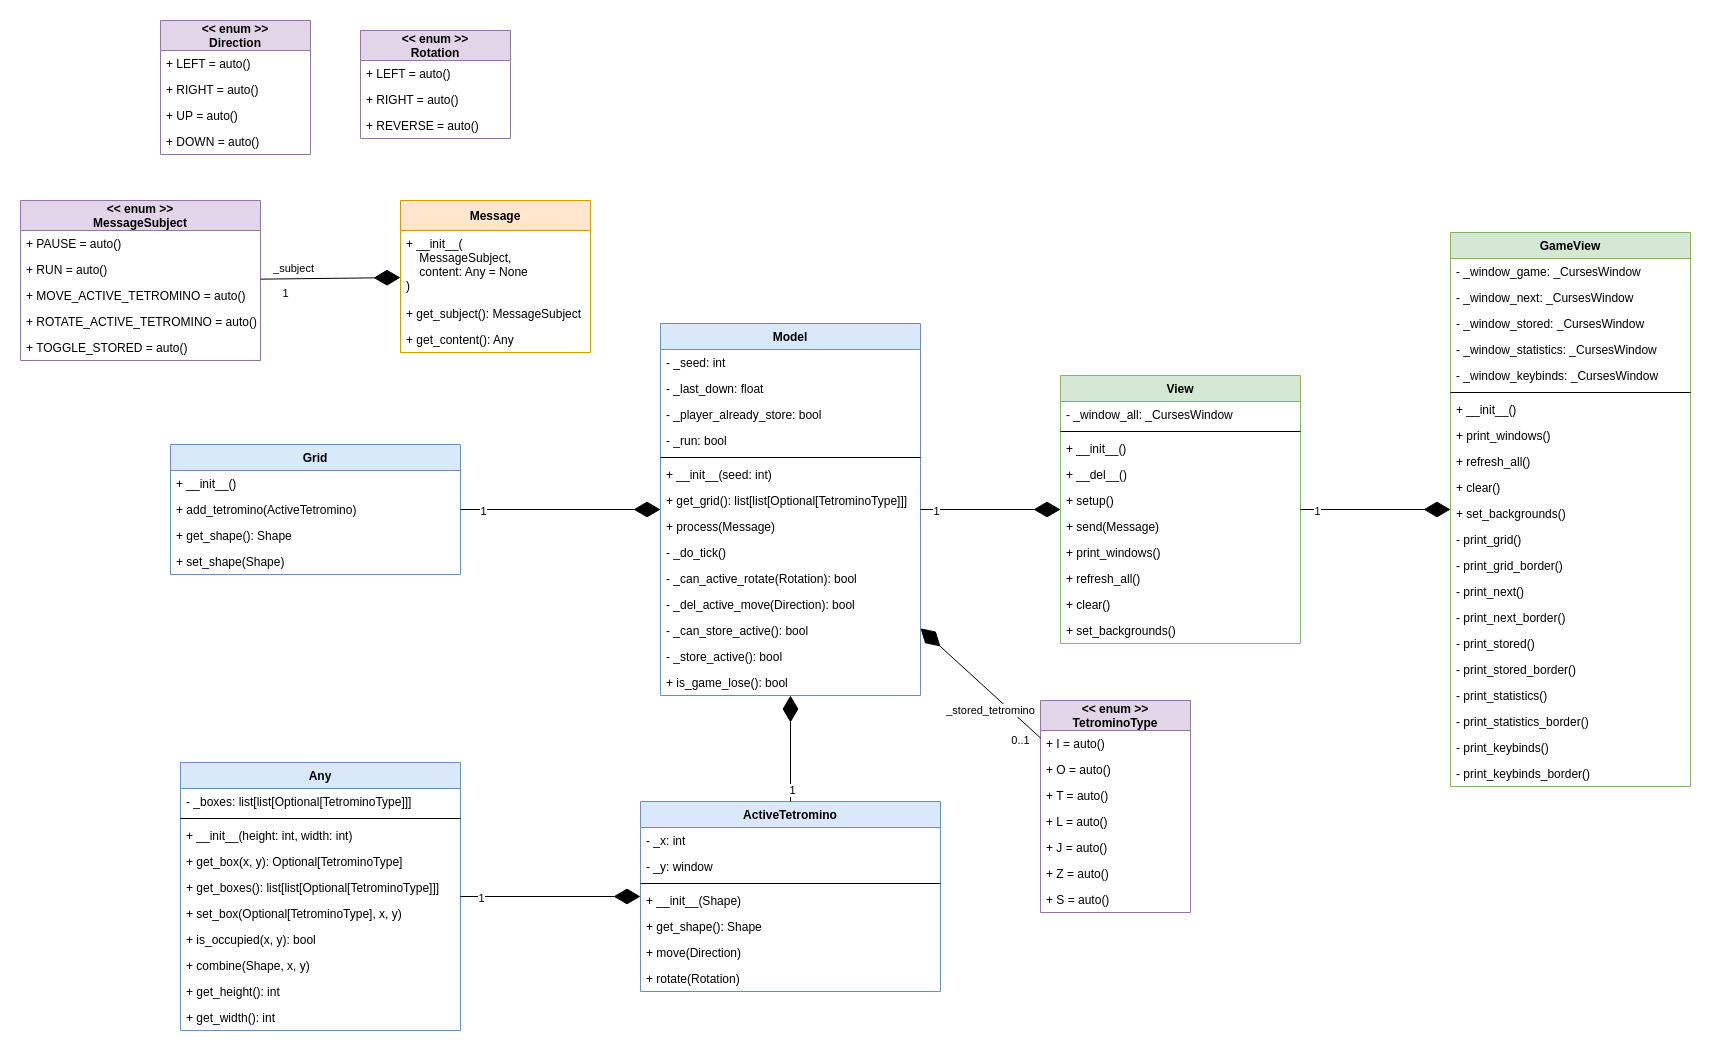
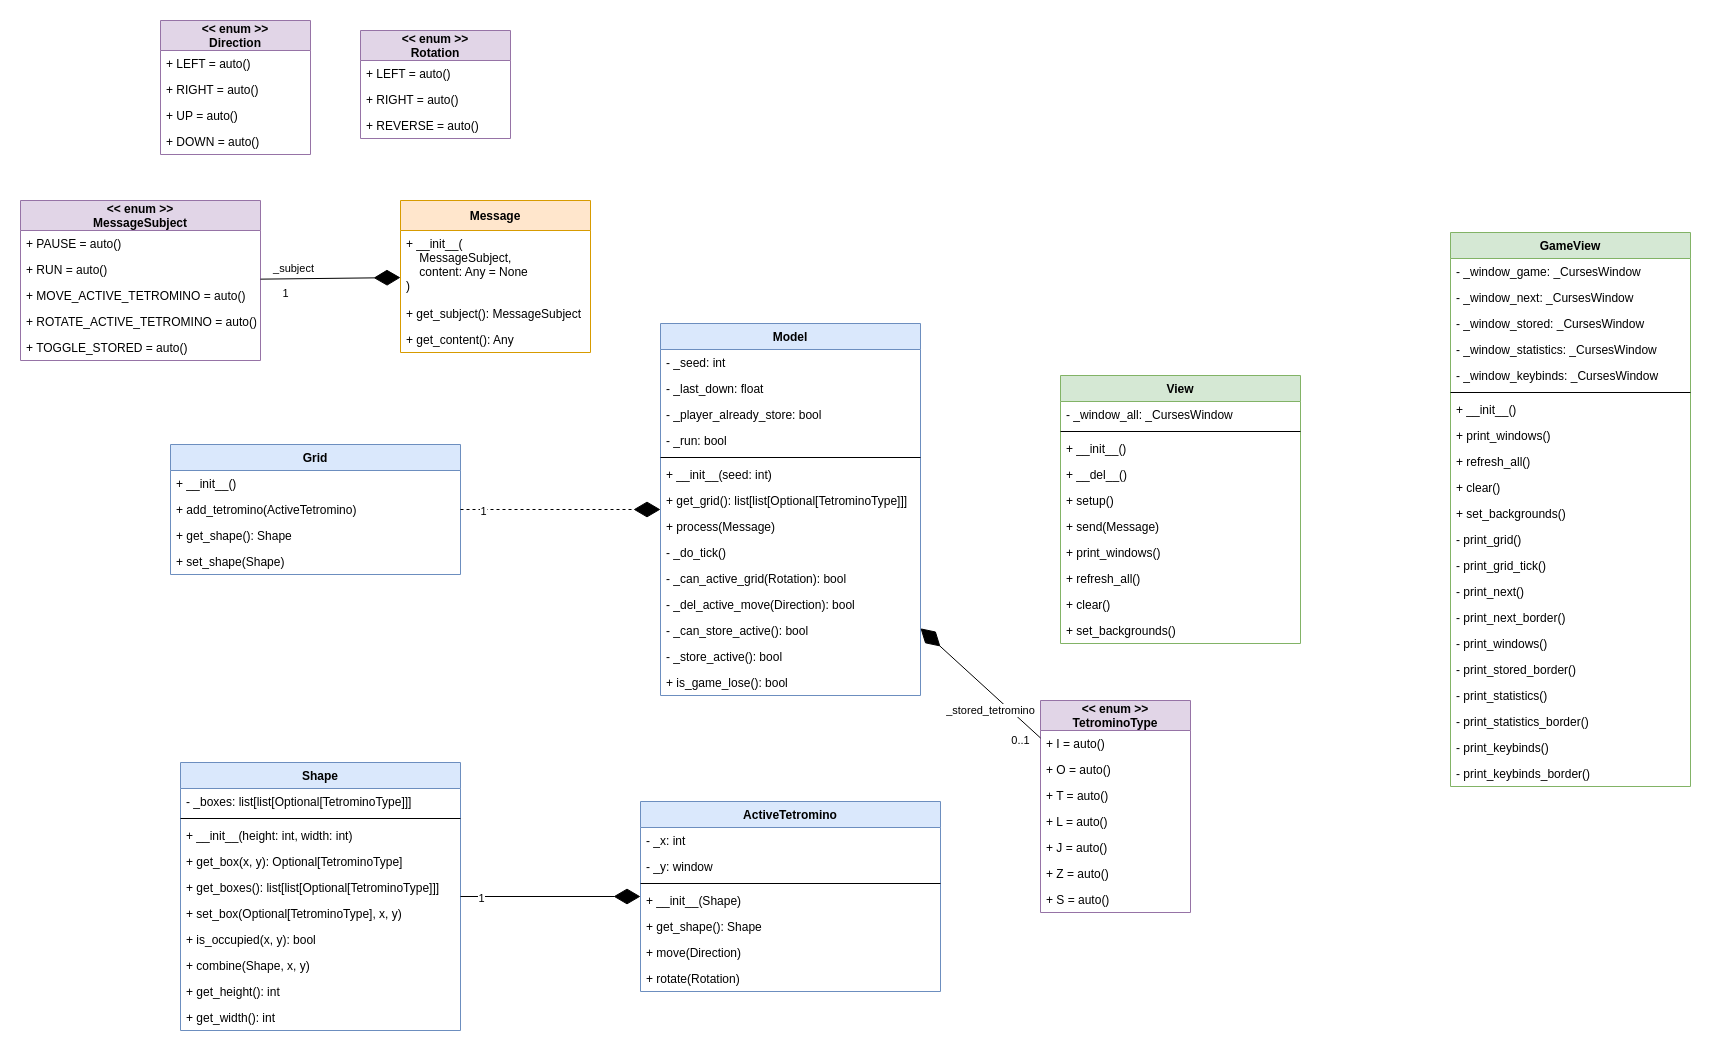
edge "Grid" -> "Model": style solid -> dashed
edge "Model" -> "View": removed, label "1"
edge "View" -> "GameView": removed, label "1"
node "- print_grid_border()": label "- print_grid_border()" -> "- print_grid_tick()"
node "- _can_active_rotate(Rotation): bool": label "- _can_active_rotate(Rotation): bool" -> "- _can_active_grid(Rotation): bool"
node "- print_stored()": label "- print_stored()" -> "- print_windows()"
edge "ActiveTetromino" -> "Model": removed, label "1"
node "Any": label "Any" -> "Shape"
